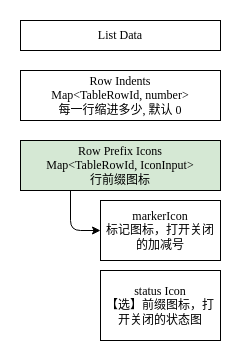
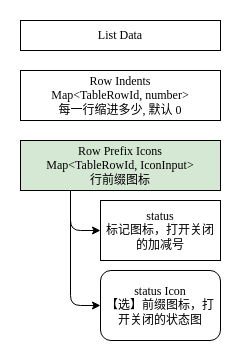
node "markerIcon 标记图标，打开关闭的加减号": label "markerIcon 标记图标，打开关闭的加减号" -> "status 标记图标，打开关闭的加减号"
edge "Row Prefix Icons Map<TableRowId, IconInput> 行前缀图标" -> "status Icon 【选】前缀图标，打开关闭的状态图": added
node "status Icon 【选】前缀图标，打开关闭的状态图": shape rectangle -> rounded rectangle
